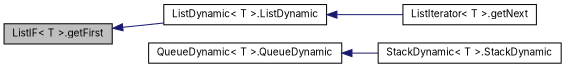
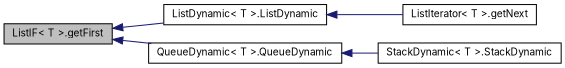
edge "QueueDynamic< T >.QueueDynamic" -> "ListIF< T >.getFirst": added
